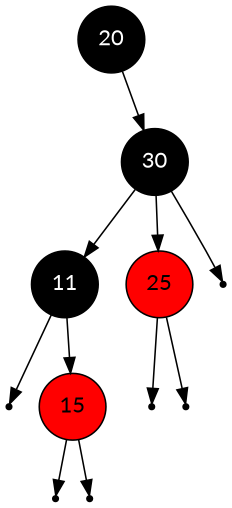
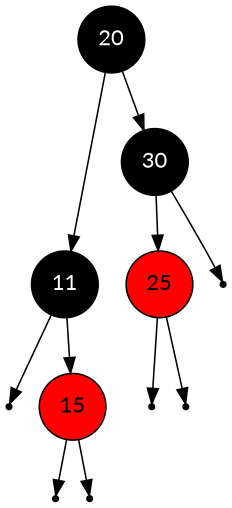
edge "30" -> "11": now "20" -> "11"
